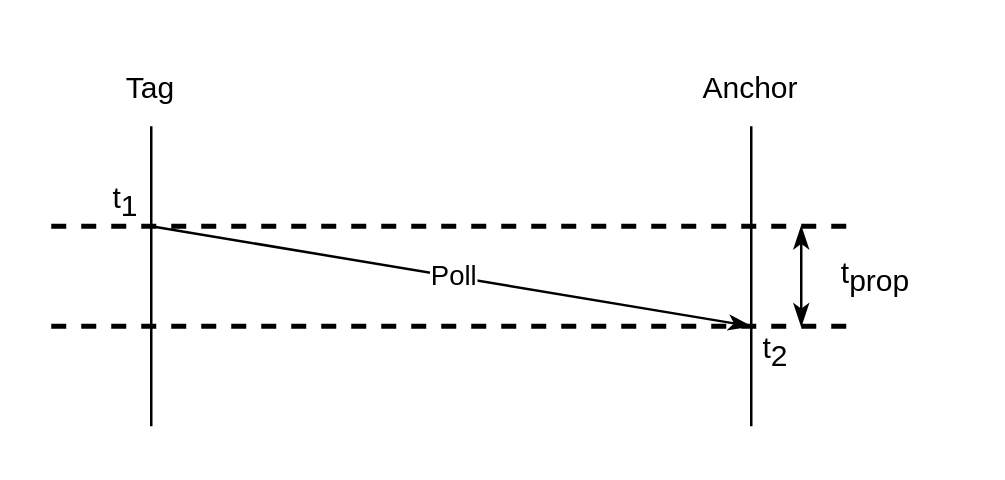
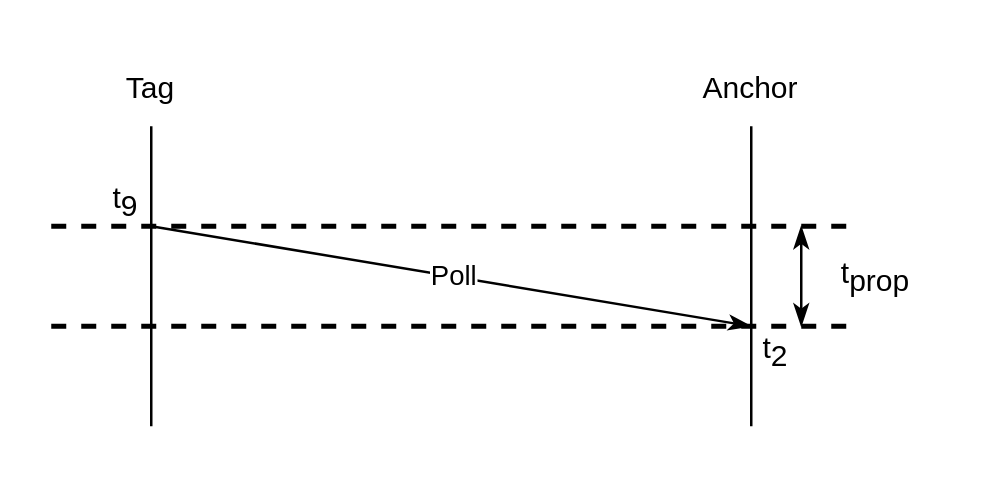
node "t1": label "t1" -> "t9"
